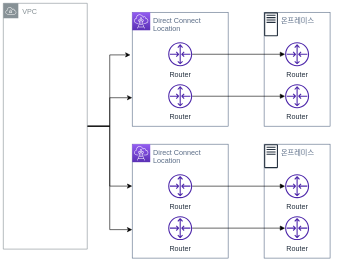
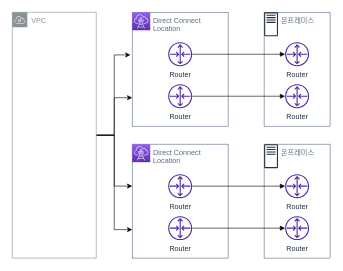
node "VPC": moved (45, 126) -> (54, 135)
